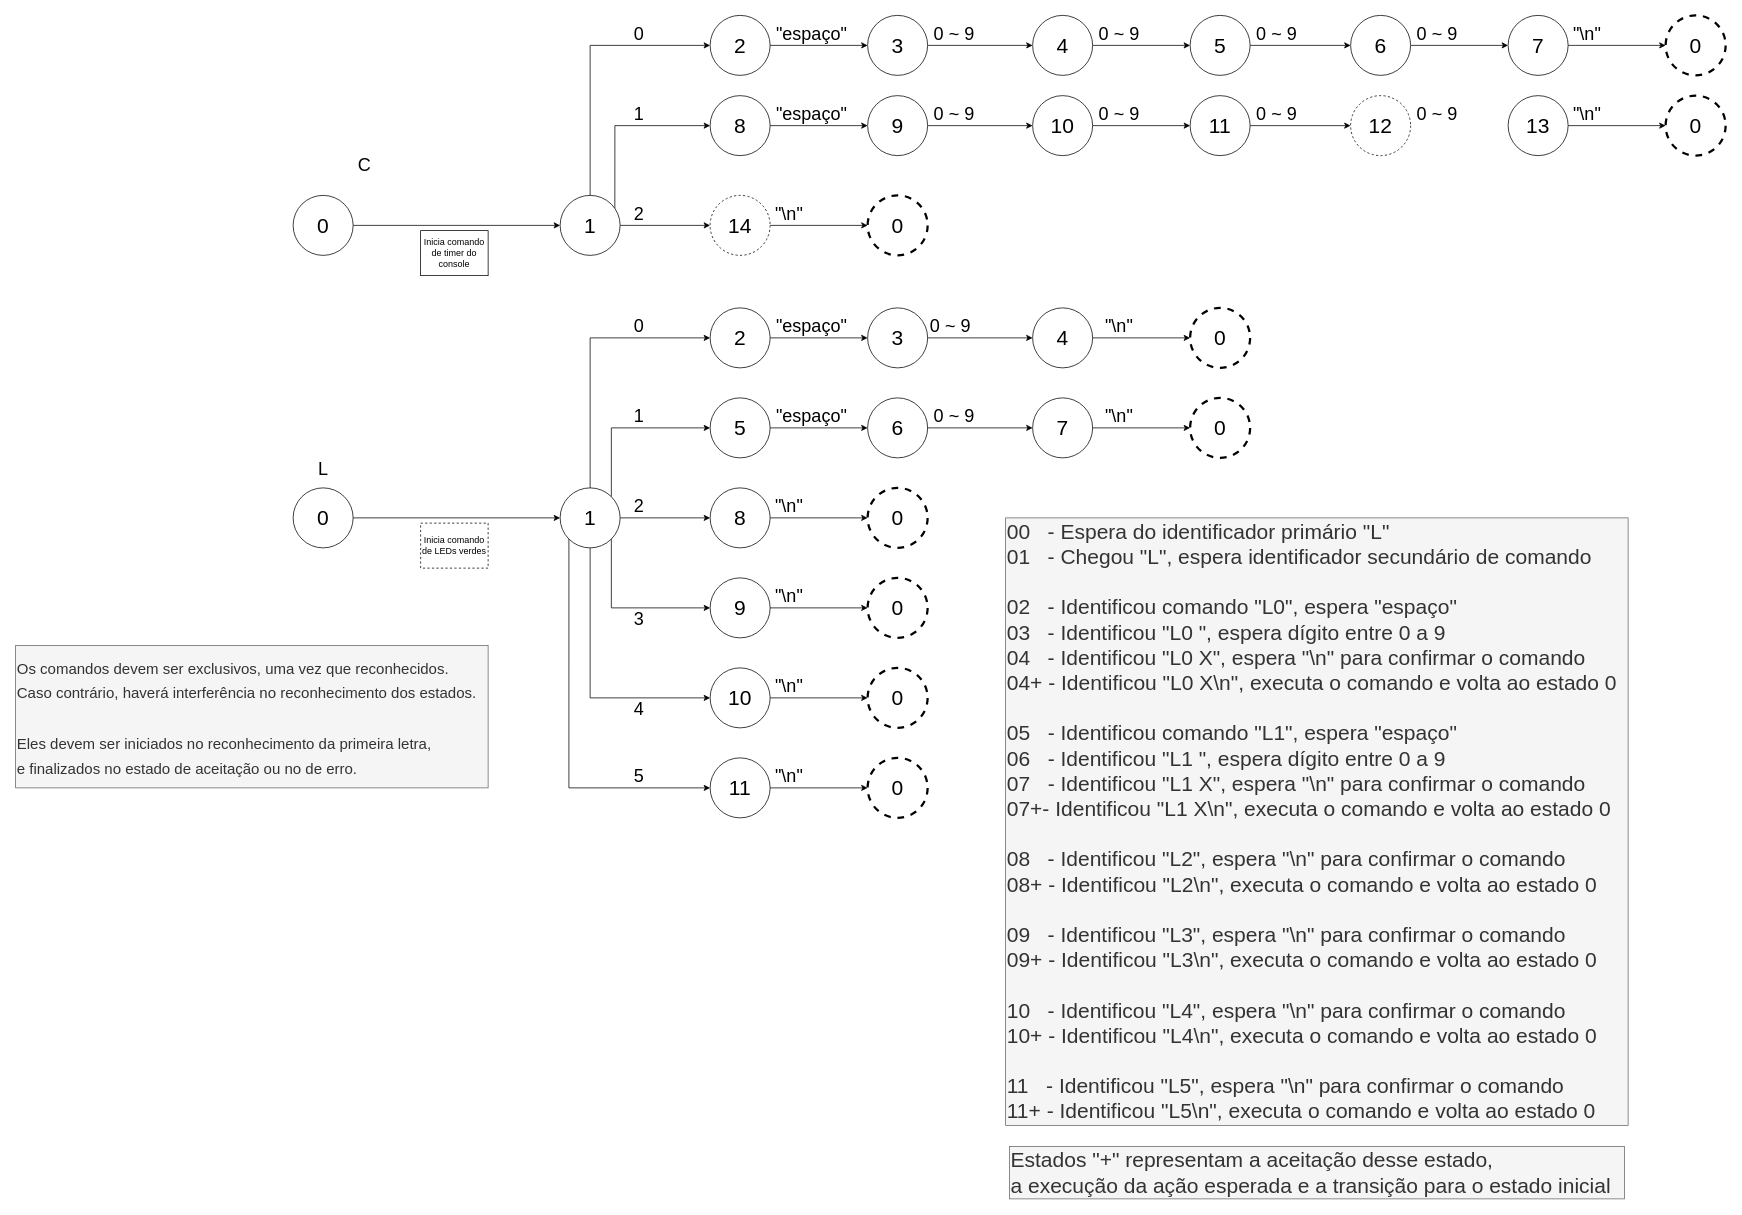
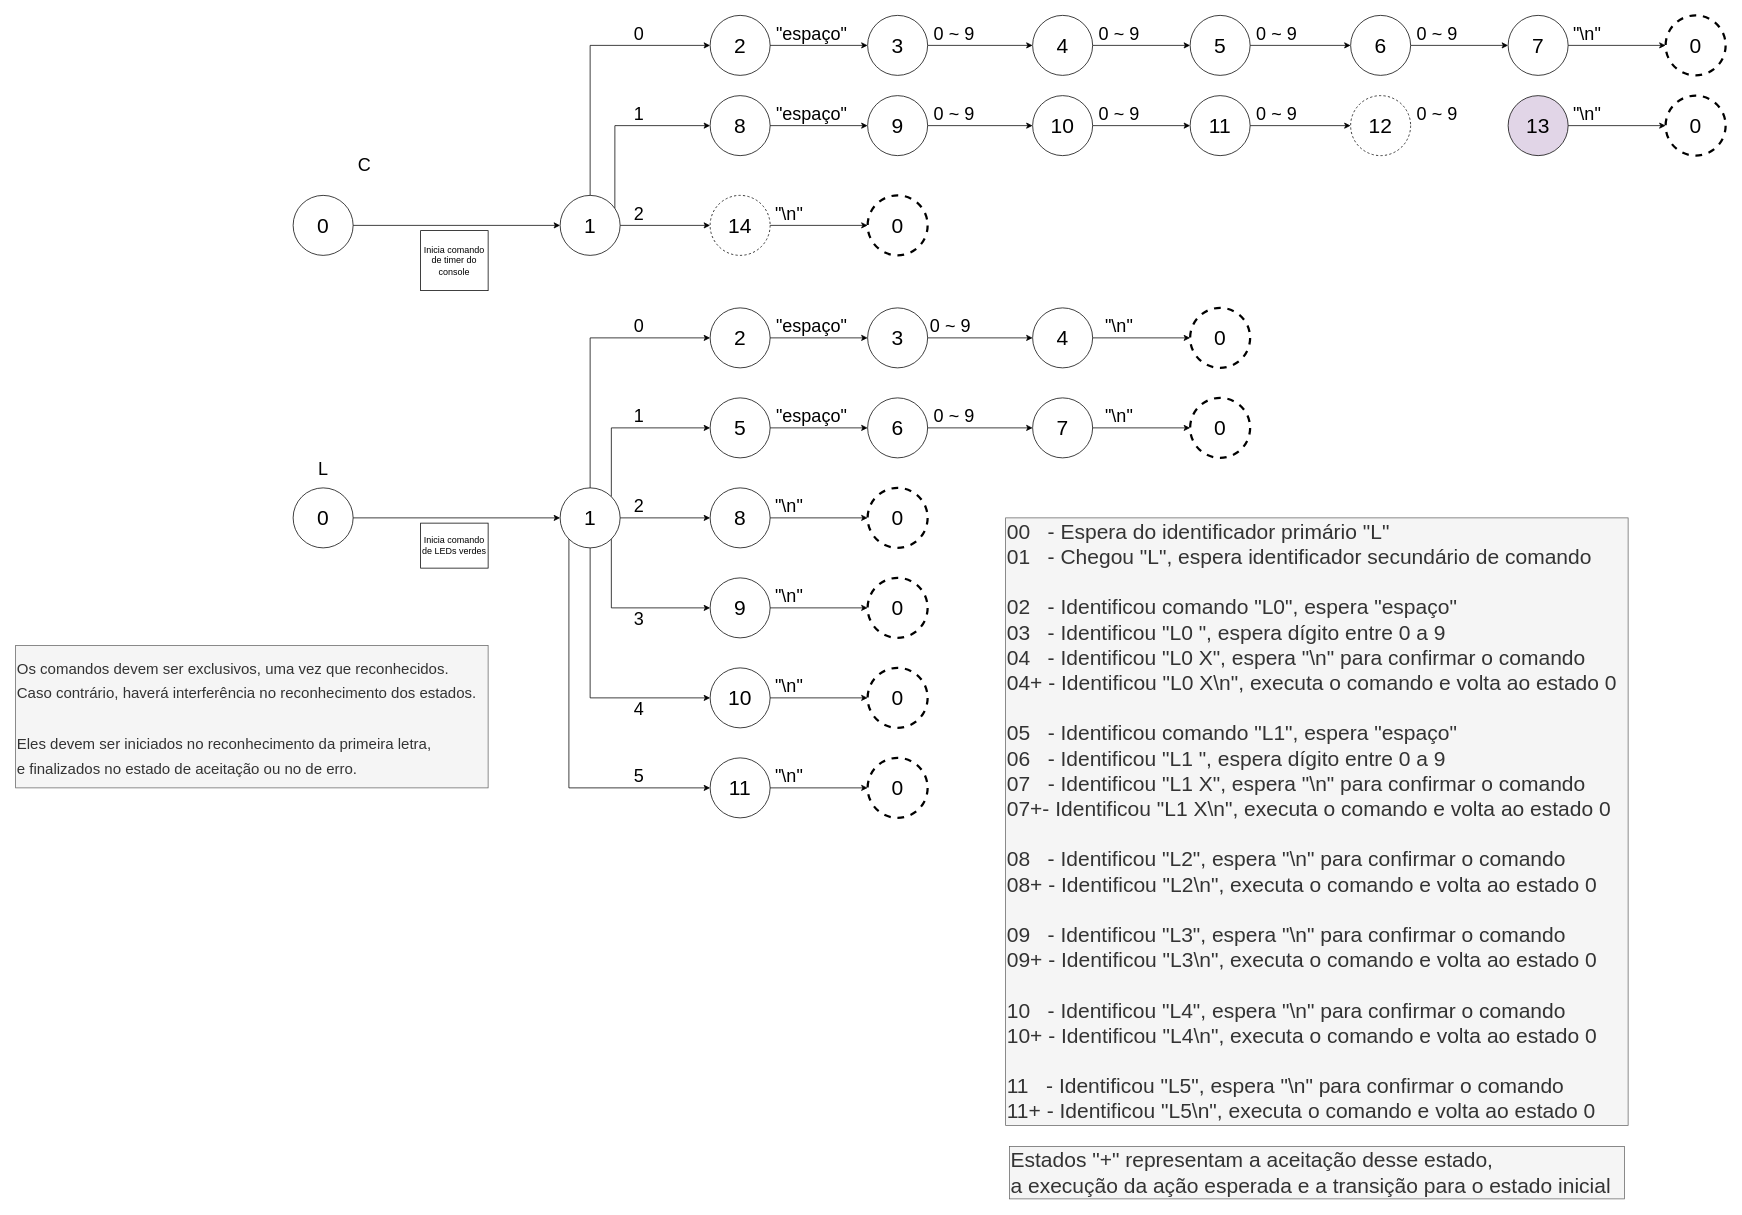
node "13": fillcolor #ffffff -> #e1d5e7
node "Inicia comando de timer do console": size 68x45 -> 68x60
node "Inicia comando de LEDs verdes": style dashed -> solid
